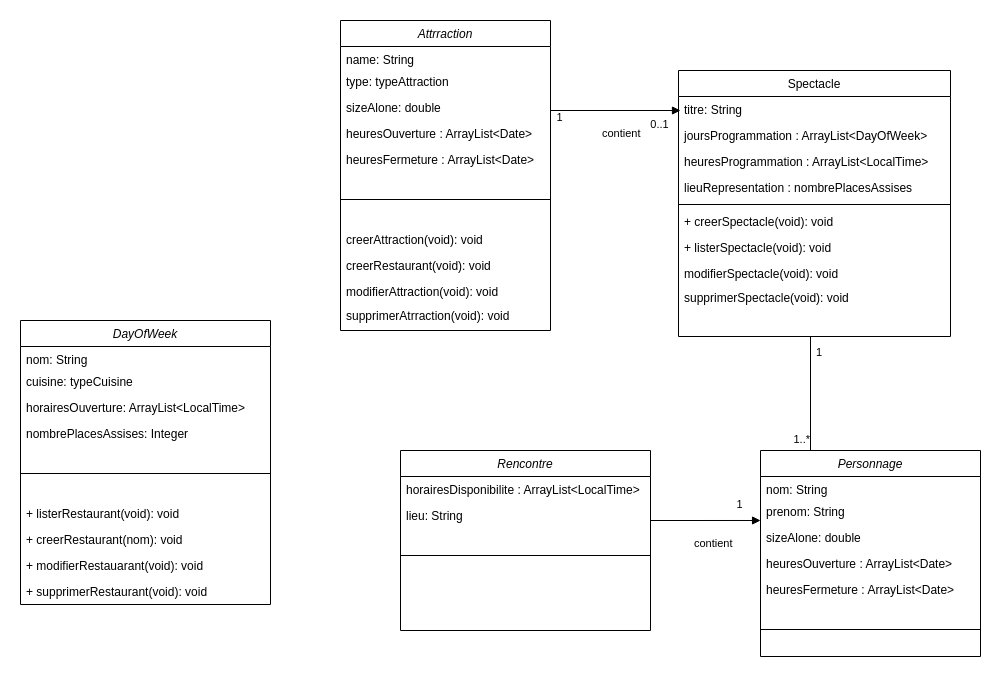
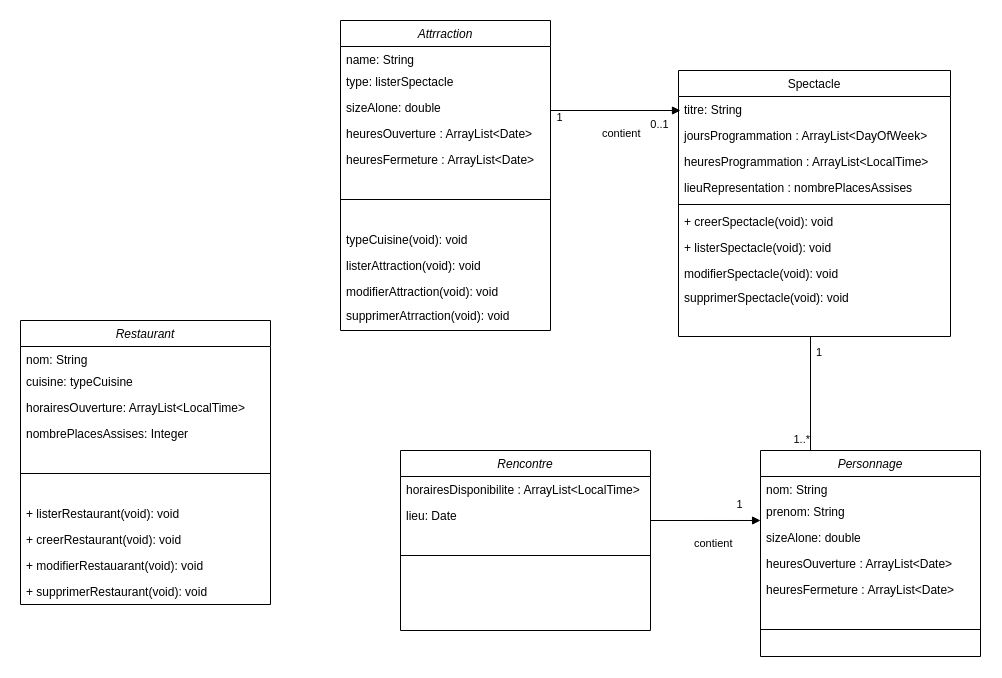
node "type: typeAttraction": label "type: typeAttraction" -> "type: listerSpectacle"
node "creerAttraction(void): void": label "creerAttraction(void): void" -> "typeCuisine(void): void"
node "creerRestaurant(void): void": label "creerRestaurant(void): void" -> "listerAttraction(void): void"
node "DayOfWeek": label "DayOfWeek" -> "Restaurant"
node "lieu: String": label "lieu: String" -> "lieu: Date"
node "+ creerRestaurant(nom): void": label "+ creerRestaurant(nom): void" -> "+ creerRestaurant(void): void"
